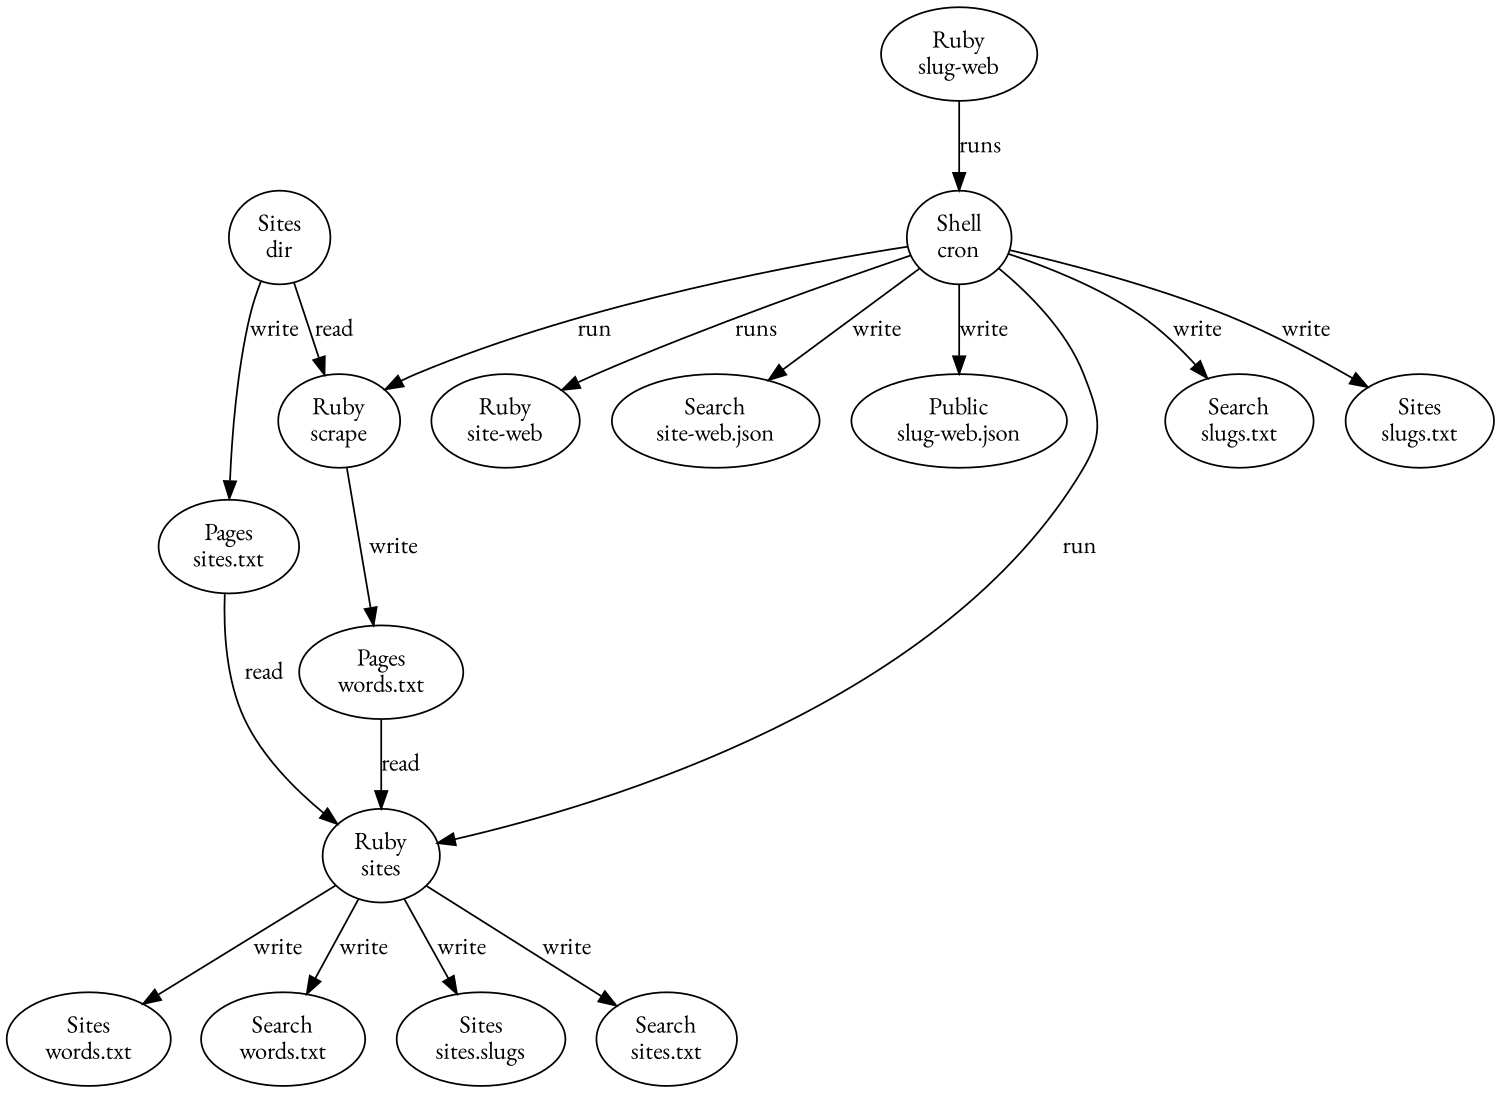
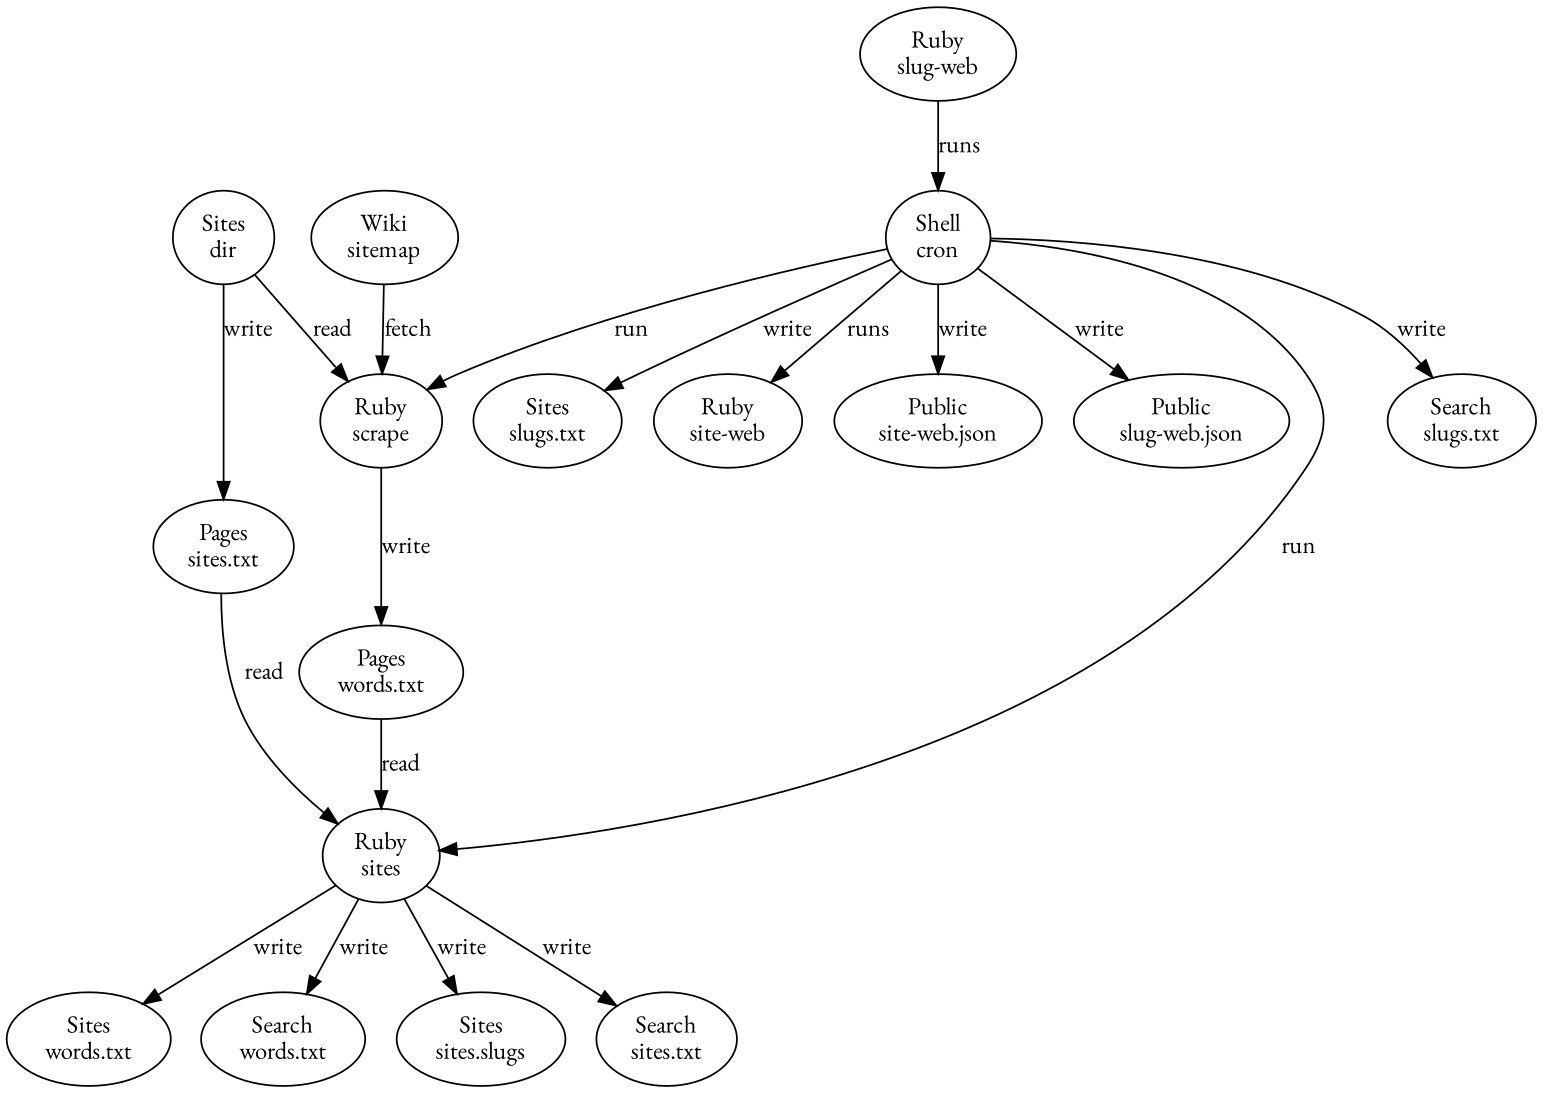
node "Wiki sitemap": added
node "Search site-web.json": label "Search site-web.json" -> "Public site-web.json"
